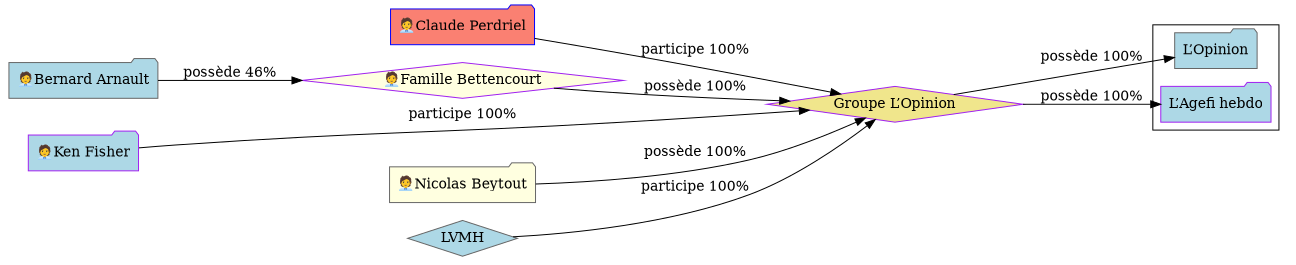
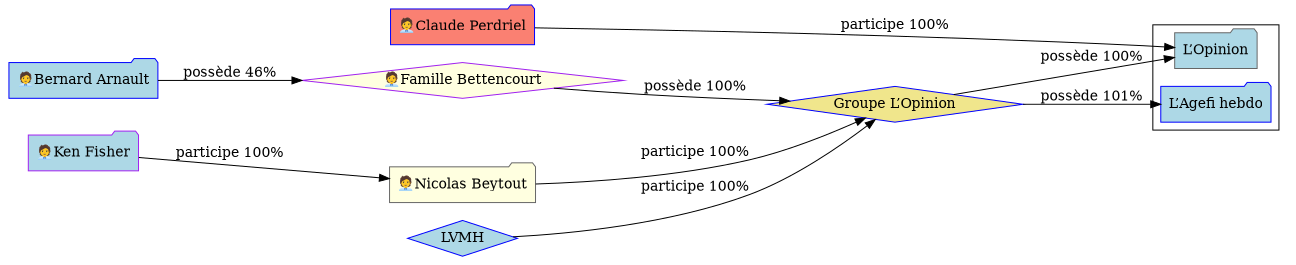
edge "🧑‍💼Claude Perdriel" -> "Groupe L’Opinion": now "🧑‍💼Claude Perdriel" -> "L’Opinion"
node "🧑‍💼Bernard Arnault": color gray40 -> blue
edge "Groupe L’Opinion" -> "L’Agefi hebdo": label "possède 100%" -> "possède 101%"
node "Groupe L’Opinion": color purple -> blue
node "L’Agefi hebdo": color purple -> blue
edge "🧑‍💼Ken Fisher" -> "Groupe L’Opinion": now "🧑‍💼Ken Fisher" -> "🧑‍💼Nicolas Beytout"
edge "🧑‍💼Nicolas Beytout" -> "Groupe L’Opinion": label "possède 100%" -> "participe 100%"
node "LVMH": color gray40 -> blue
